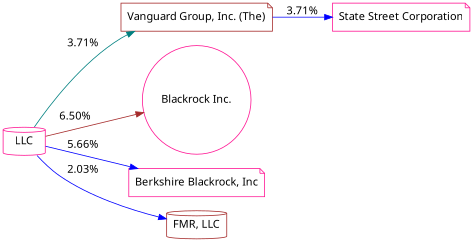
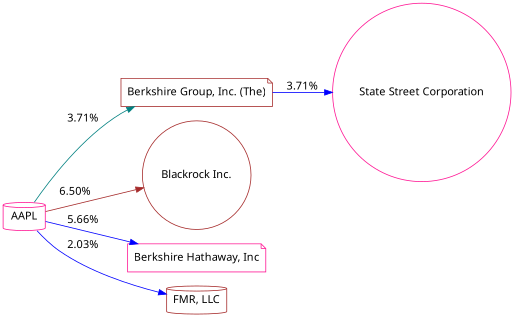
node "Vanguard Group, Inc. (The)": label "Vanguard Group, Inc. (The)" -> "Berkshire Group, Inc. (The)"
node "State Street Corporation": shape note -> circle
node "Blackrock Inc.": color deeppink -> brown
node "LLC": label "LLC" -> "AAPL"
node "Berkshire Blackrock, Inc": label "Berkshire Blackrock, Inc" -> "Berkshire Hathaway, Inc"
